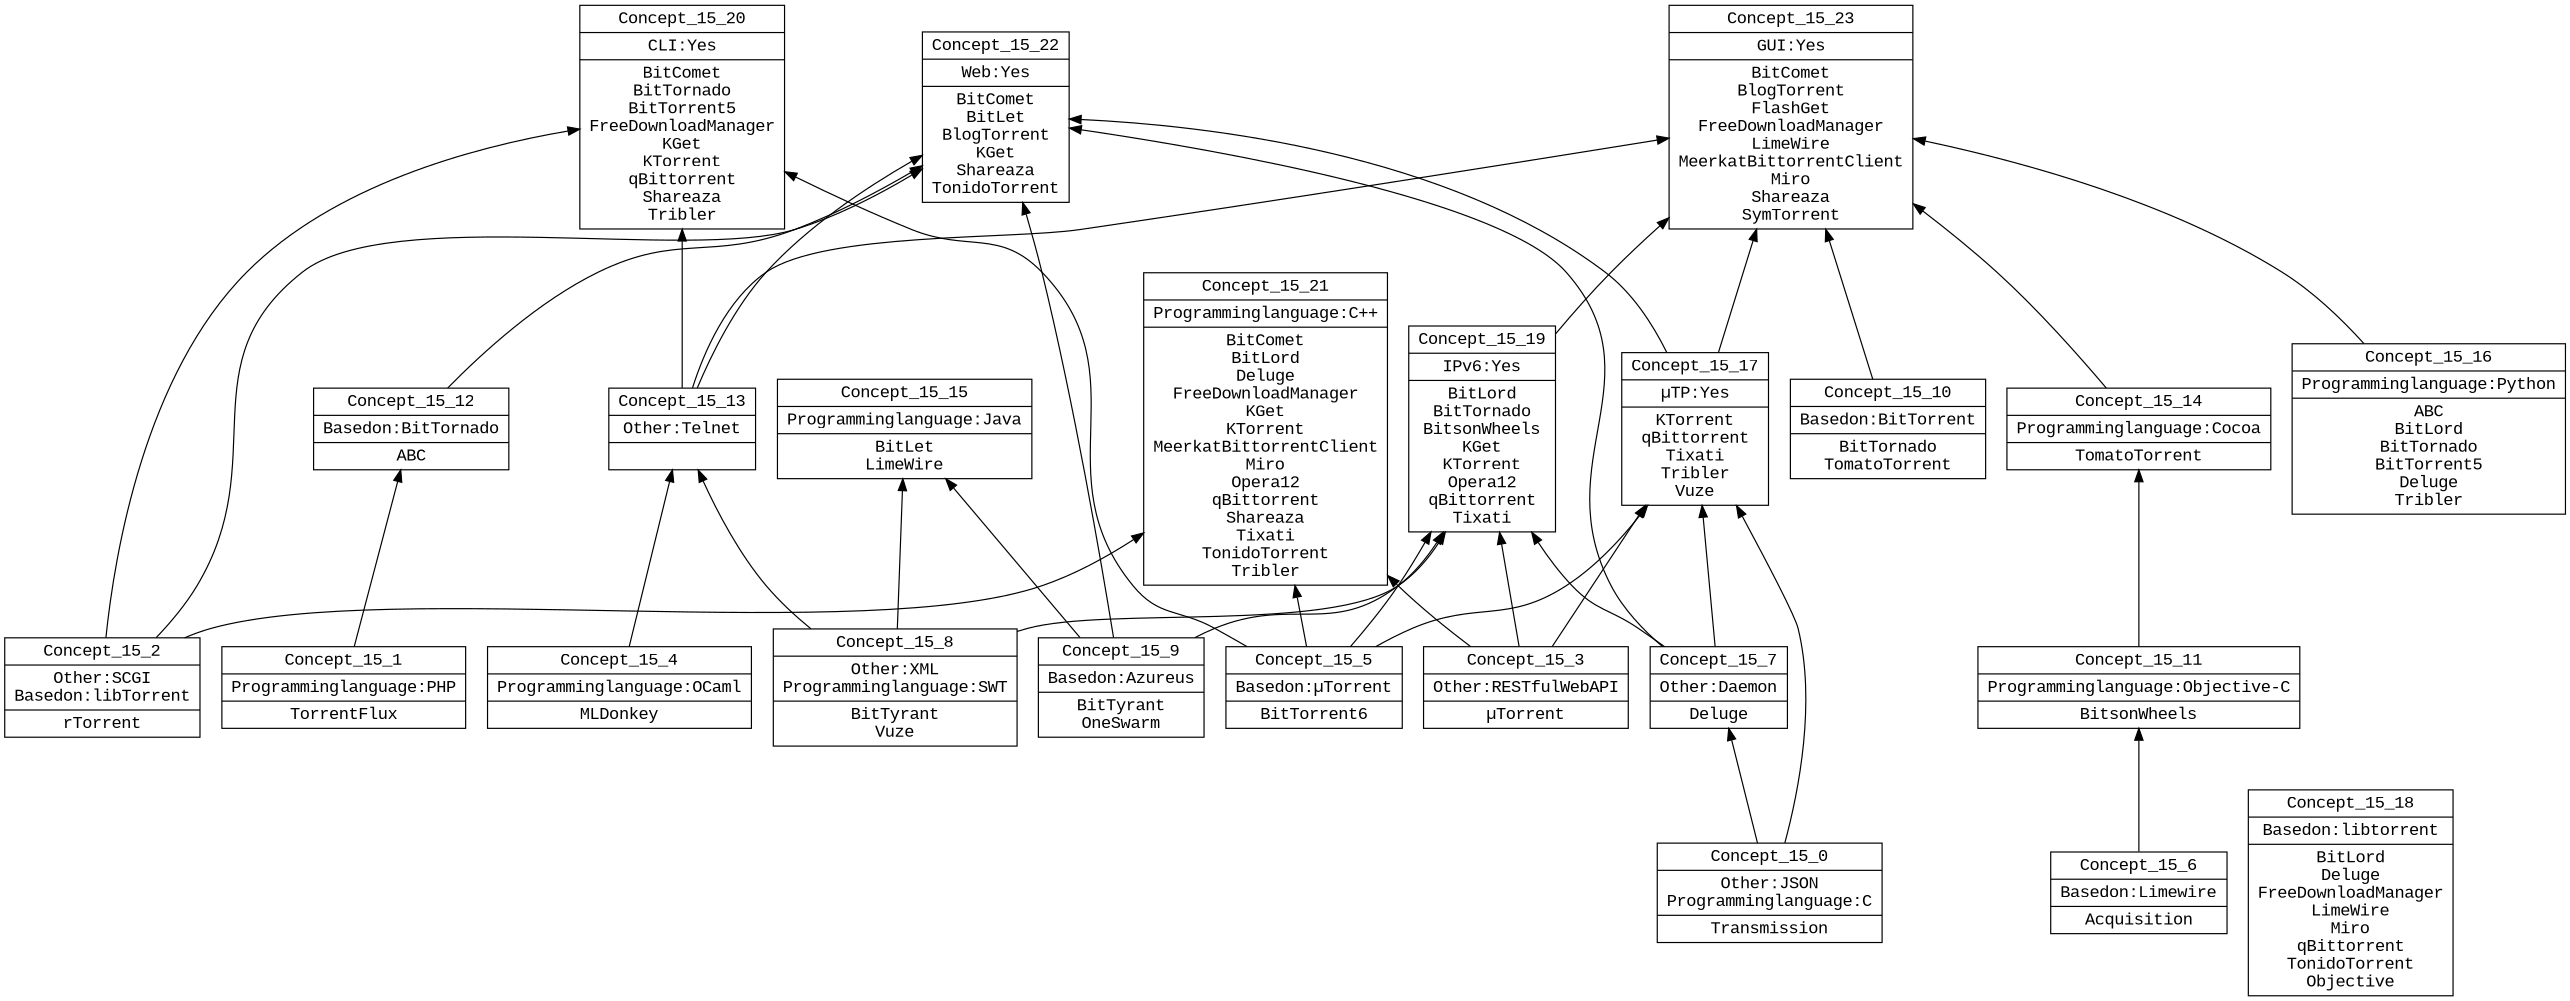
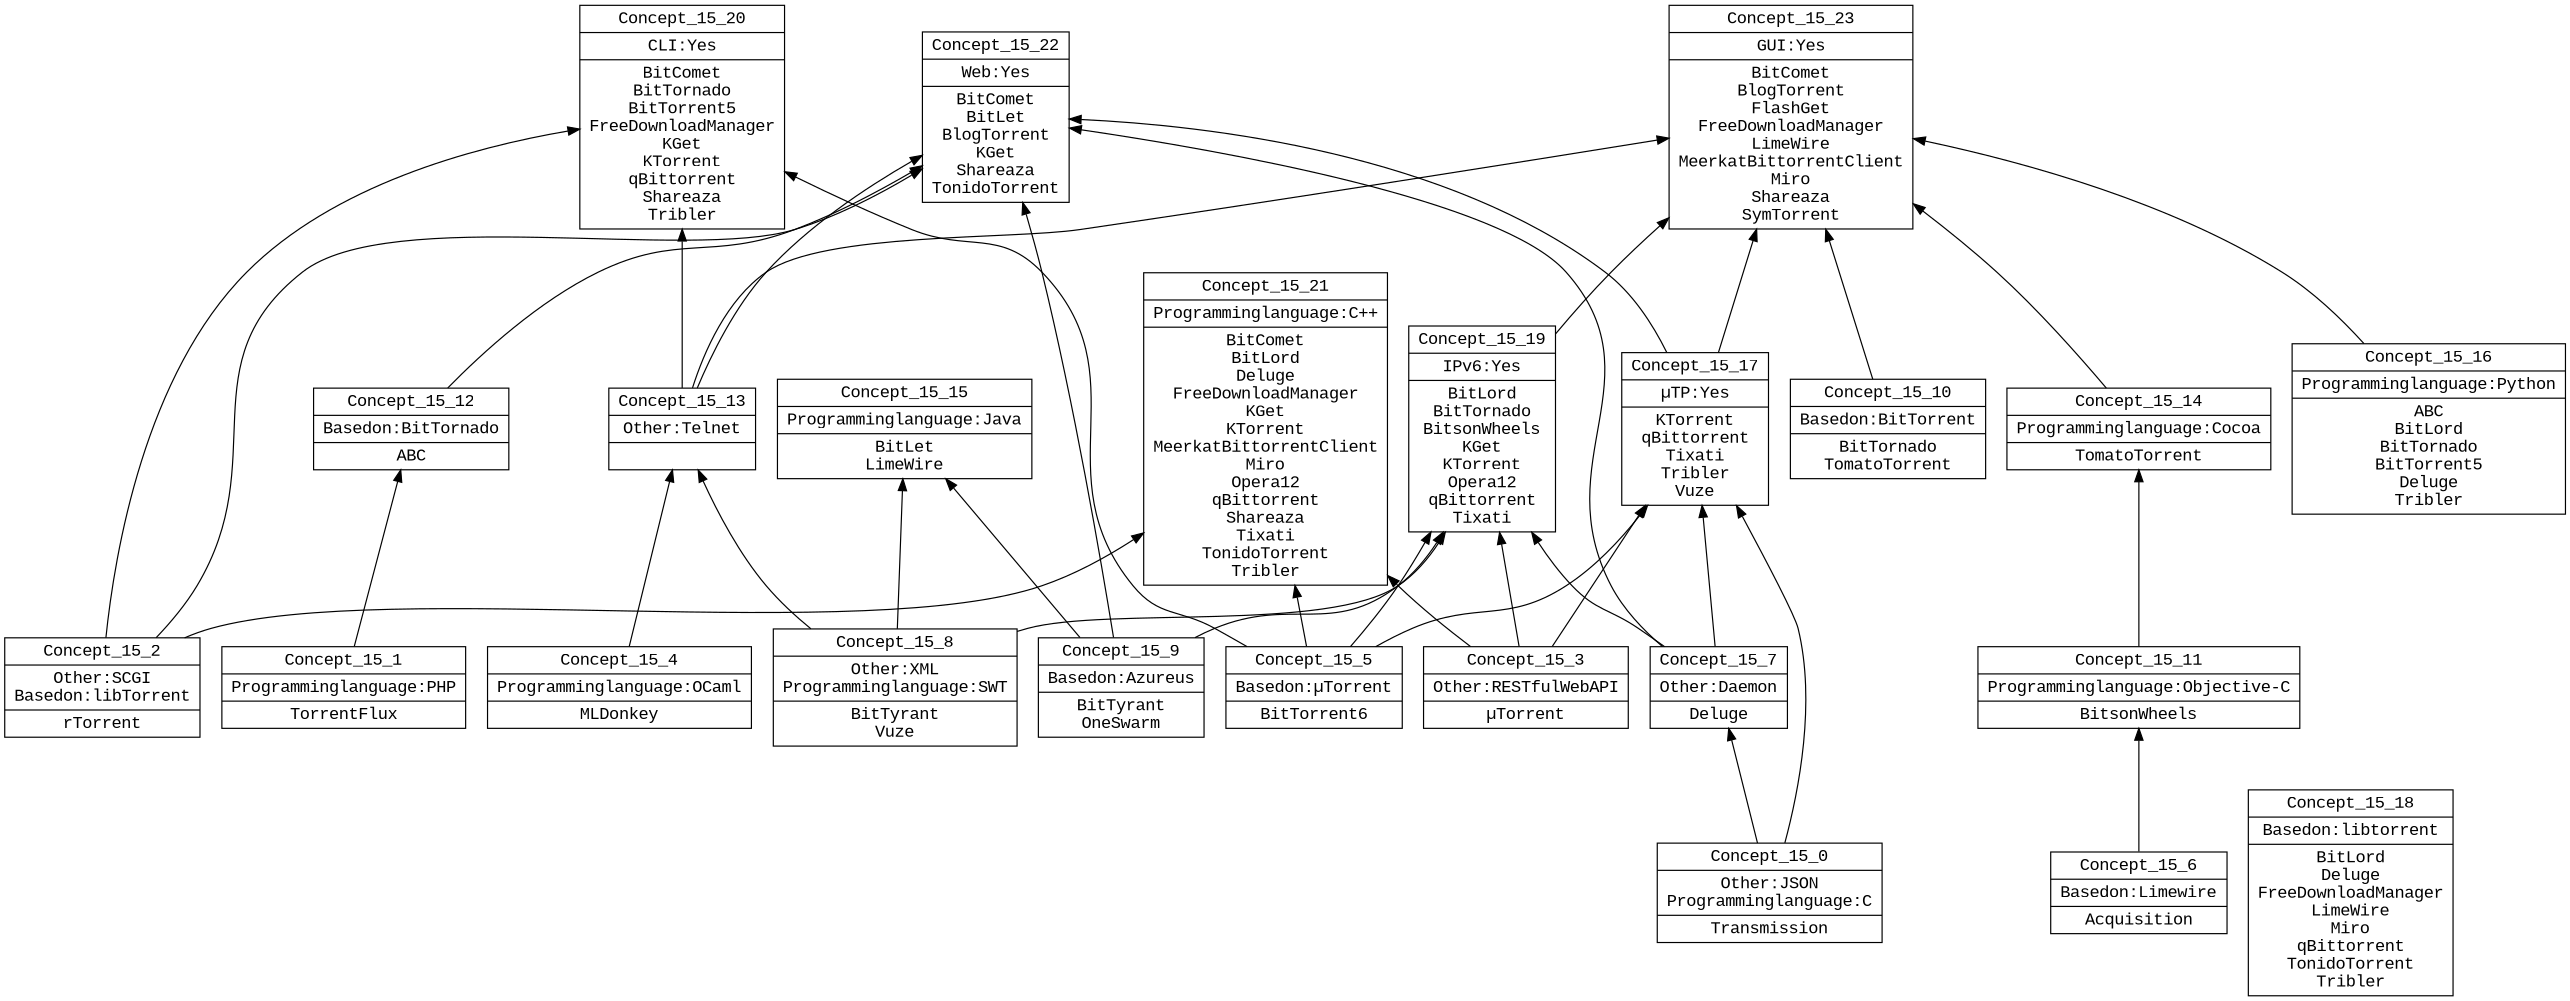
node "Concept_15_18": text "Objective" -> "Tribler"
